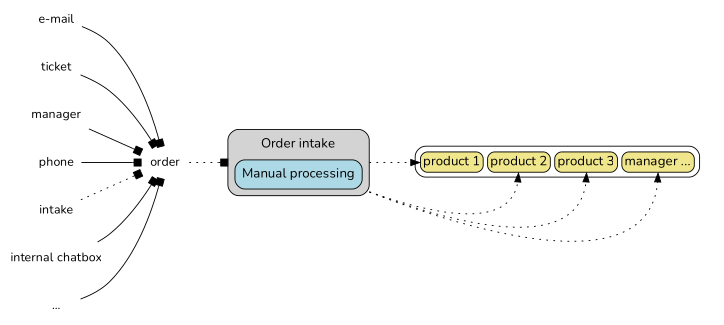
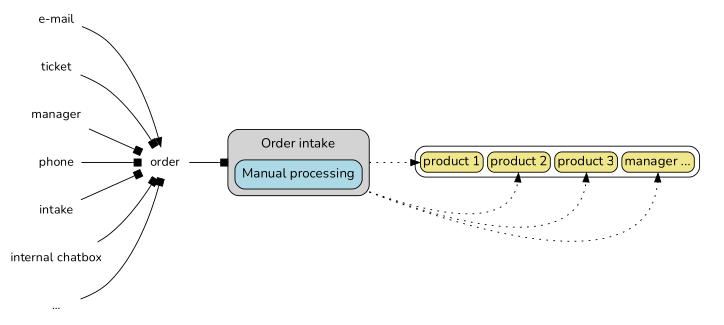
edge "e-mail" -> "order": arrowhead box -> normal
edge "order" -> "Order intake": style dotted -> solid
edge "intake" -> "order": style dotted -> solid
